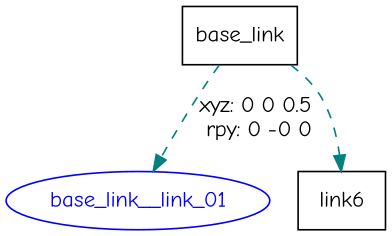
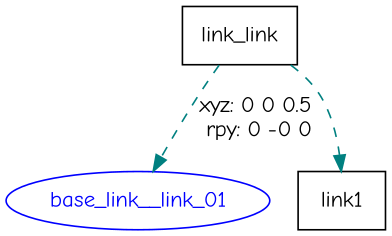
node "base_link": label "base_link" -> "link_link"
node "link6": label "link6" -> "link1"
